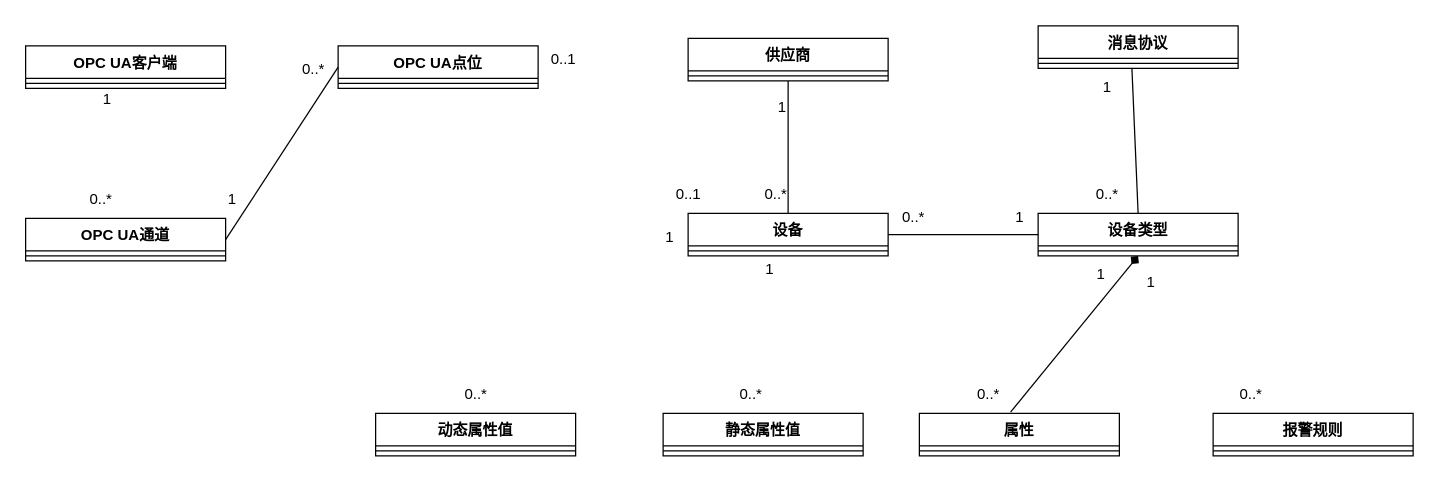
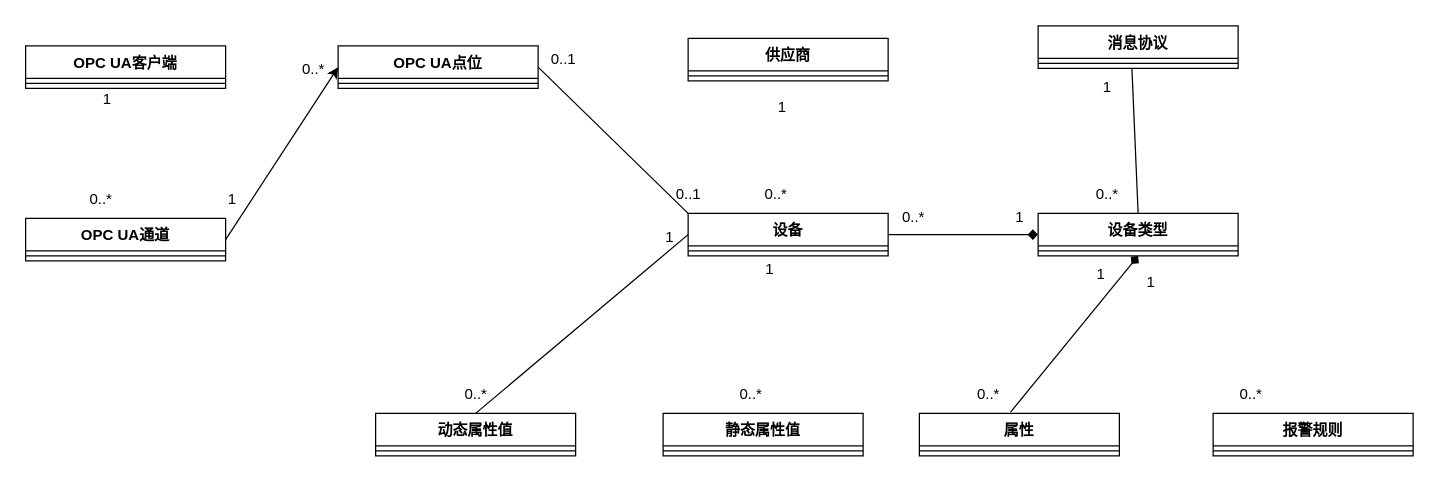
edge "OPC UA点位" -- "OPC UA通道": arrowhead none -> classic
edge "OPC UA点位" -- "设备": added
edge "供应商" -- "设备": removed
edge "设备" -- "设备类型": arrowhead none -> diamond
edge "设备" -- "动态属性值": added
